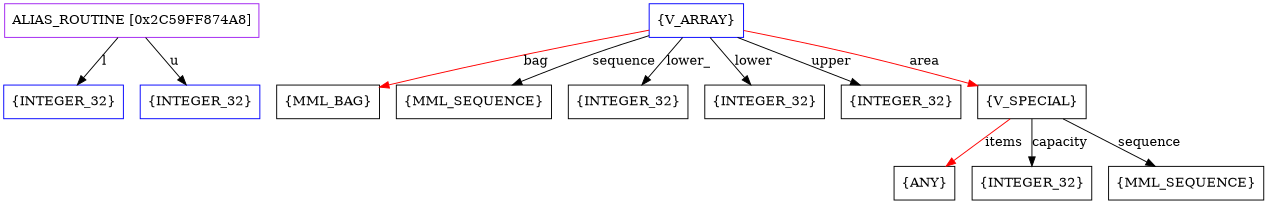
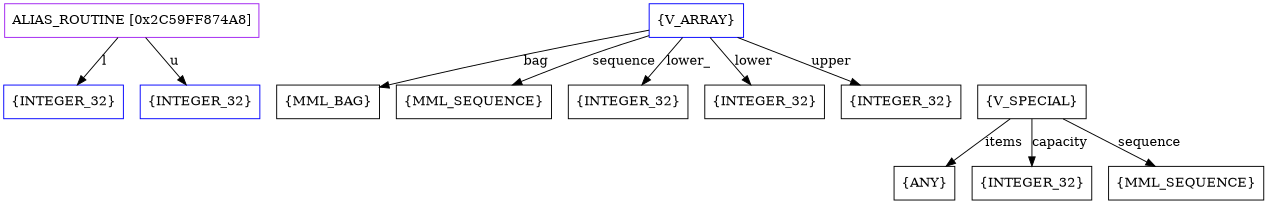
edge "{V_ARRAY}" -> "{V_SPECIAL}": removed, label "area"
edge "{V_ARRAY}" -> "{MML_BAG}": color red -> black
edge "{V_SPECIAL}" -> "{ANY}": color red -> black
